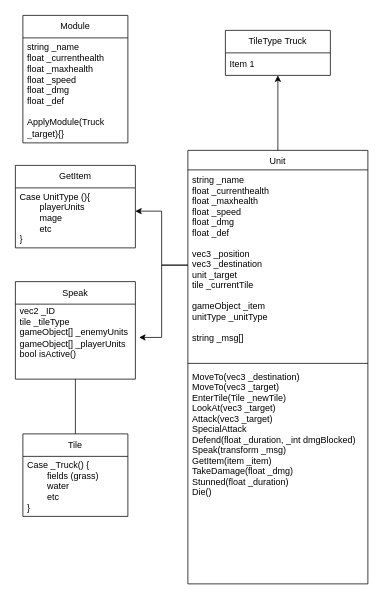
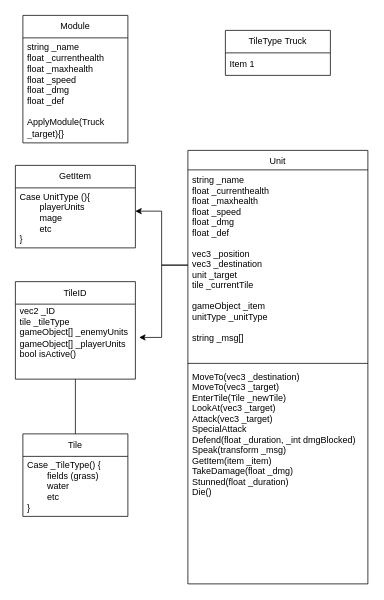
edge "Unit" -> "Item 1": removed
node "Speak": label "Speak" -> "TileID"
node "Case _Truck() { fields (grass) water etc }": label "Case _Truck() { fields (grass) water etc }" -> "Case _TileType() { fields (grass) water etc }"
